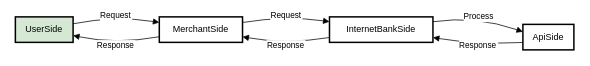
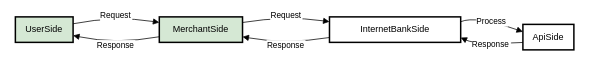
node "MerchantSide": fillcolor #ffffff -> #d5e8d4
node "InternetBankSide": size 104x26 -> 131x26
